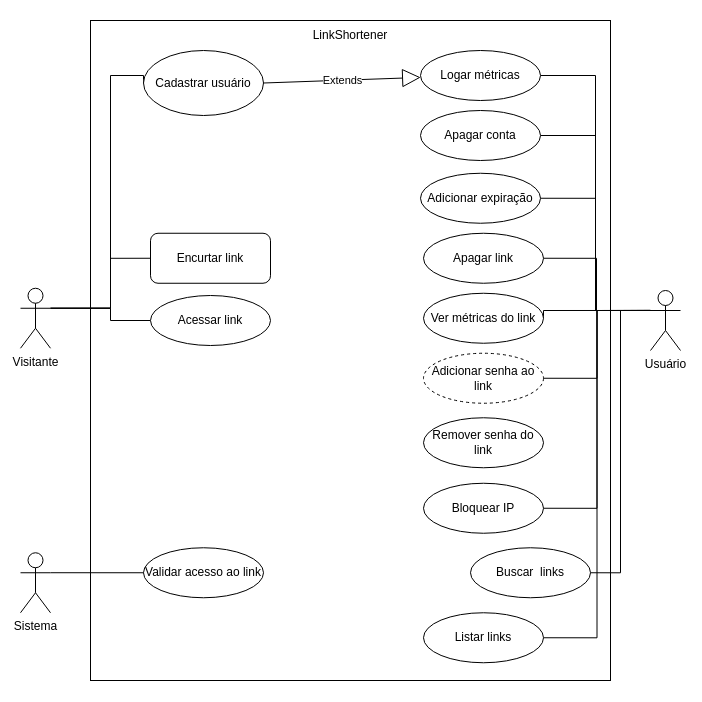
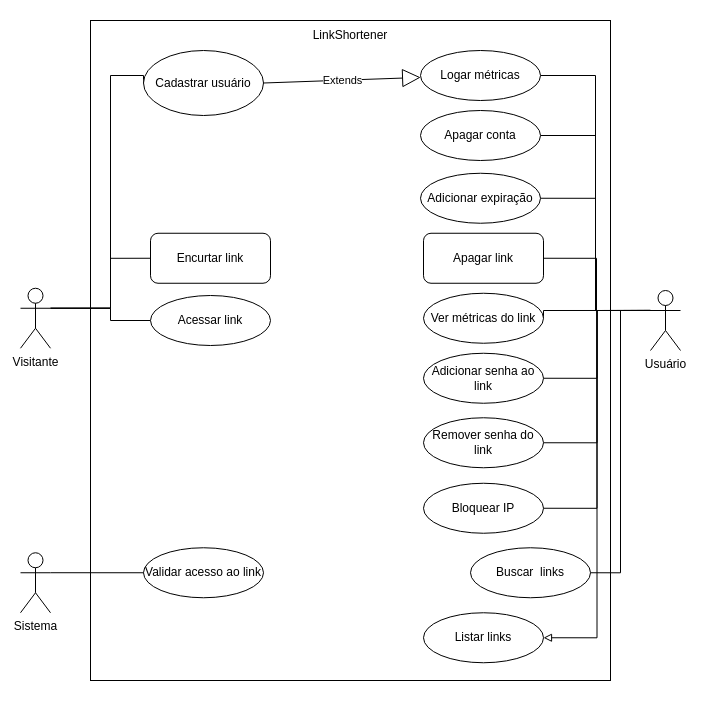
node "Apagar link": shape ellipse -> rounded rectangle
node "Adicionar senha ao link": style dashed -> solid
edge "Usuário" -- "Remover senha do link": added
edge "Usuário" -- "Listar links": arrowhead none -> block
